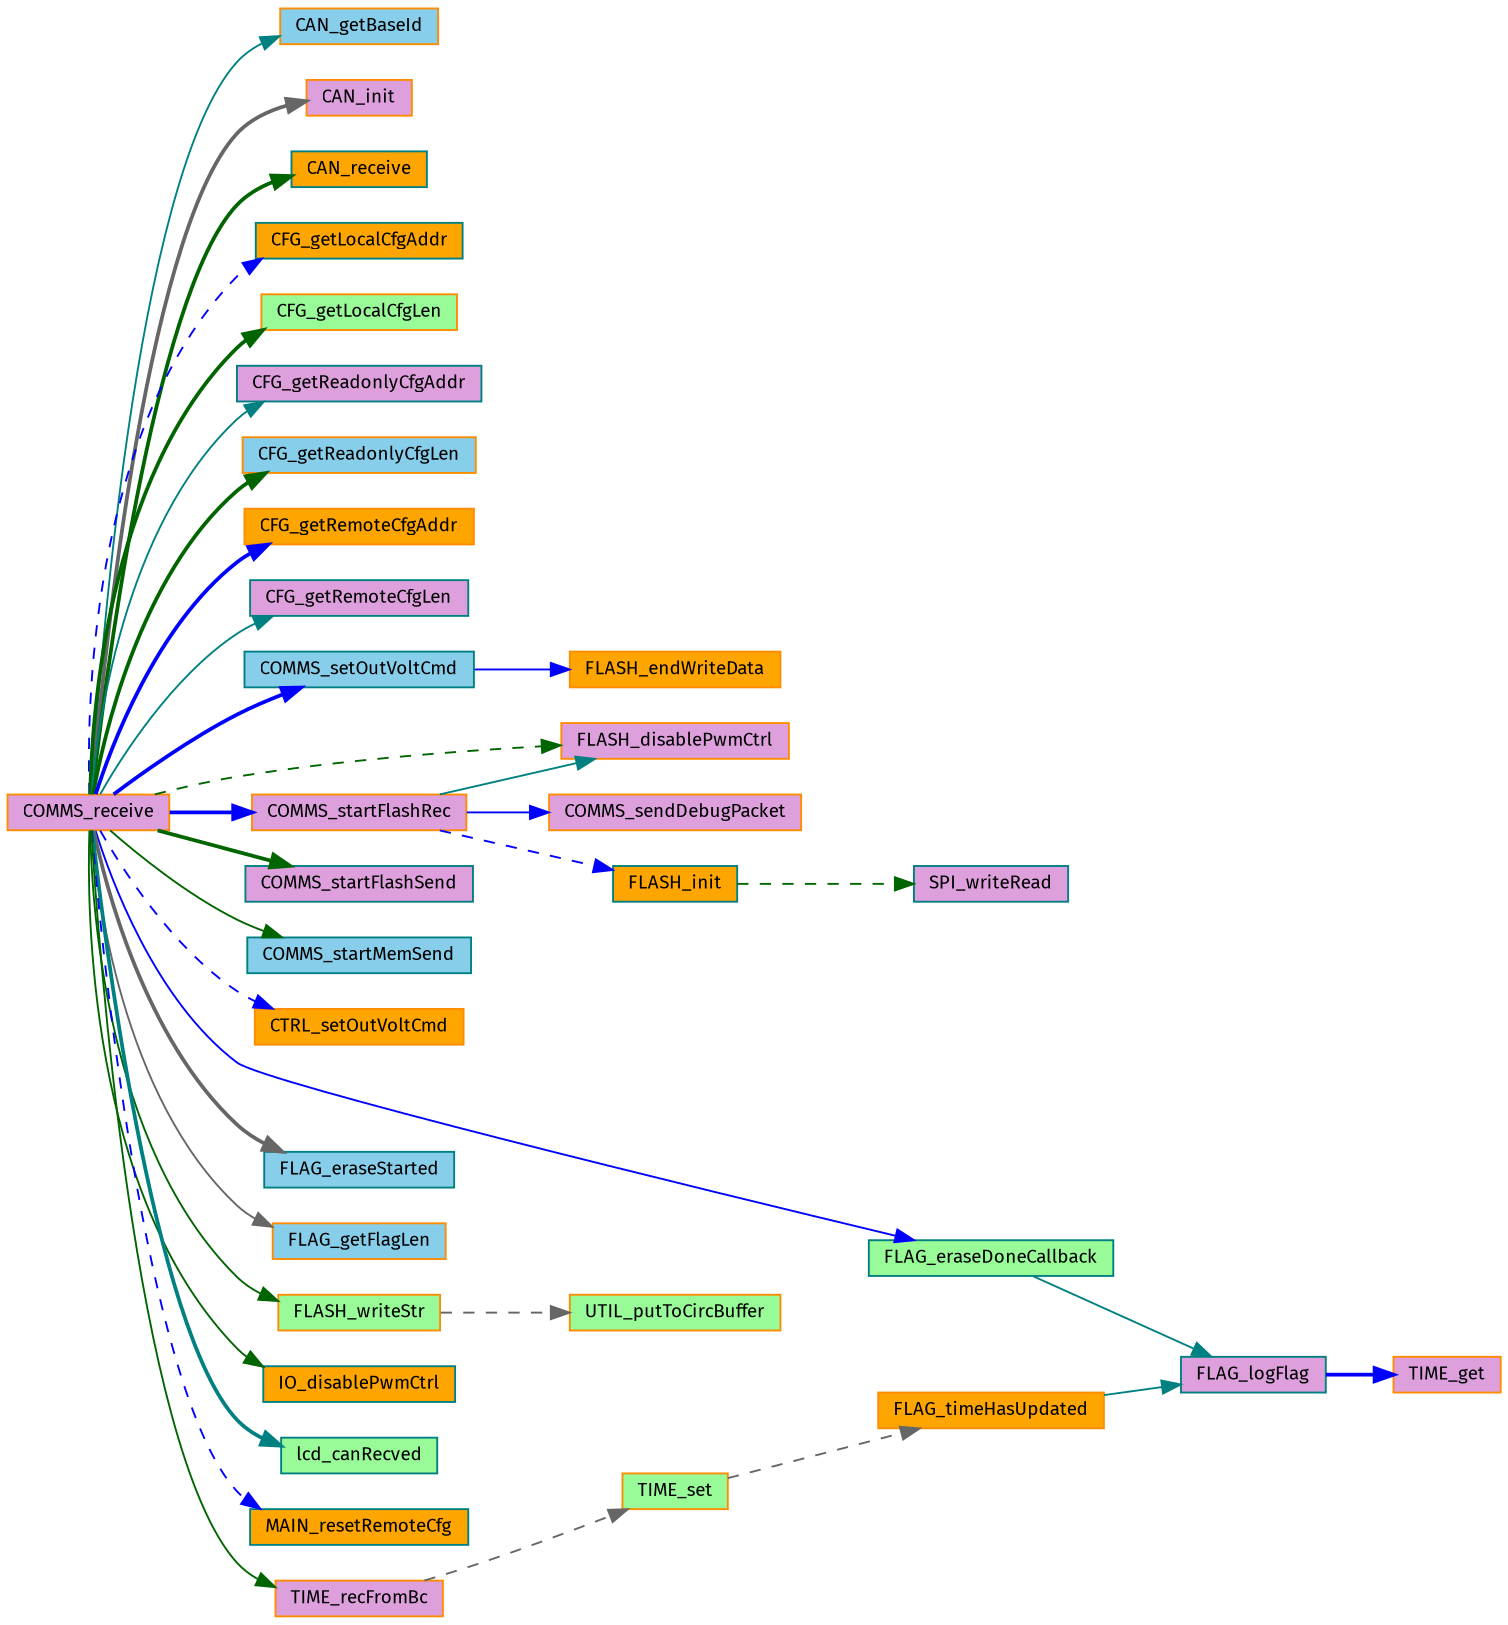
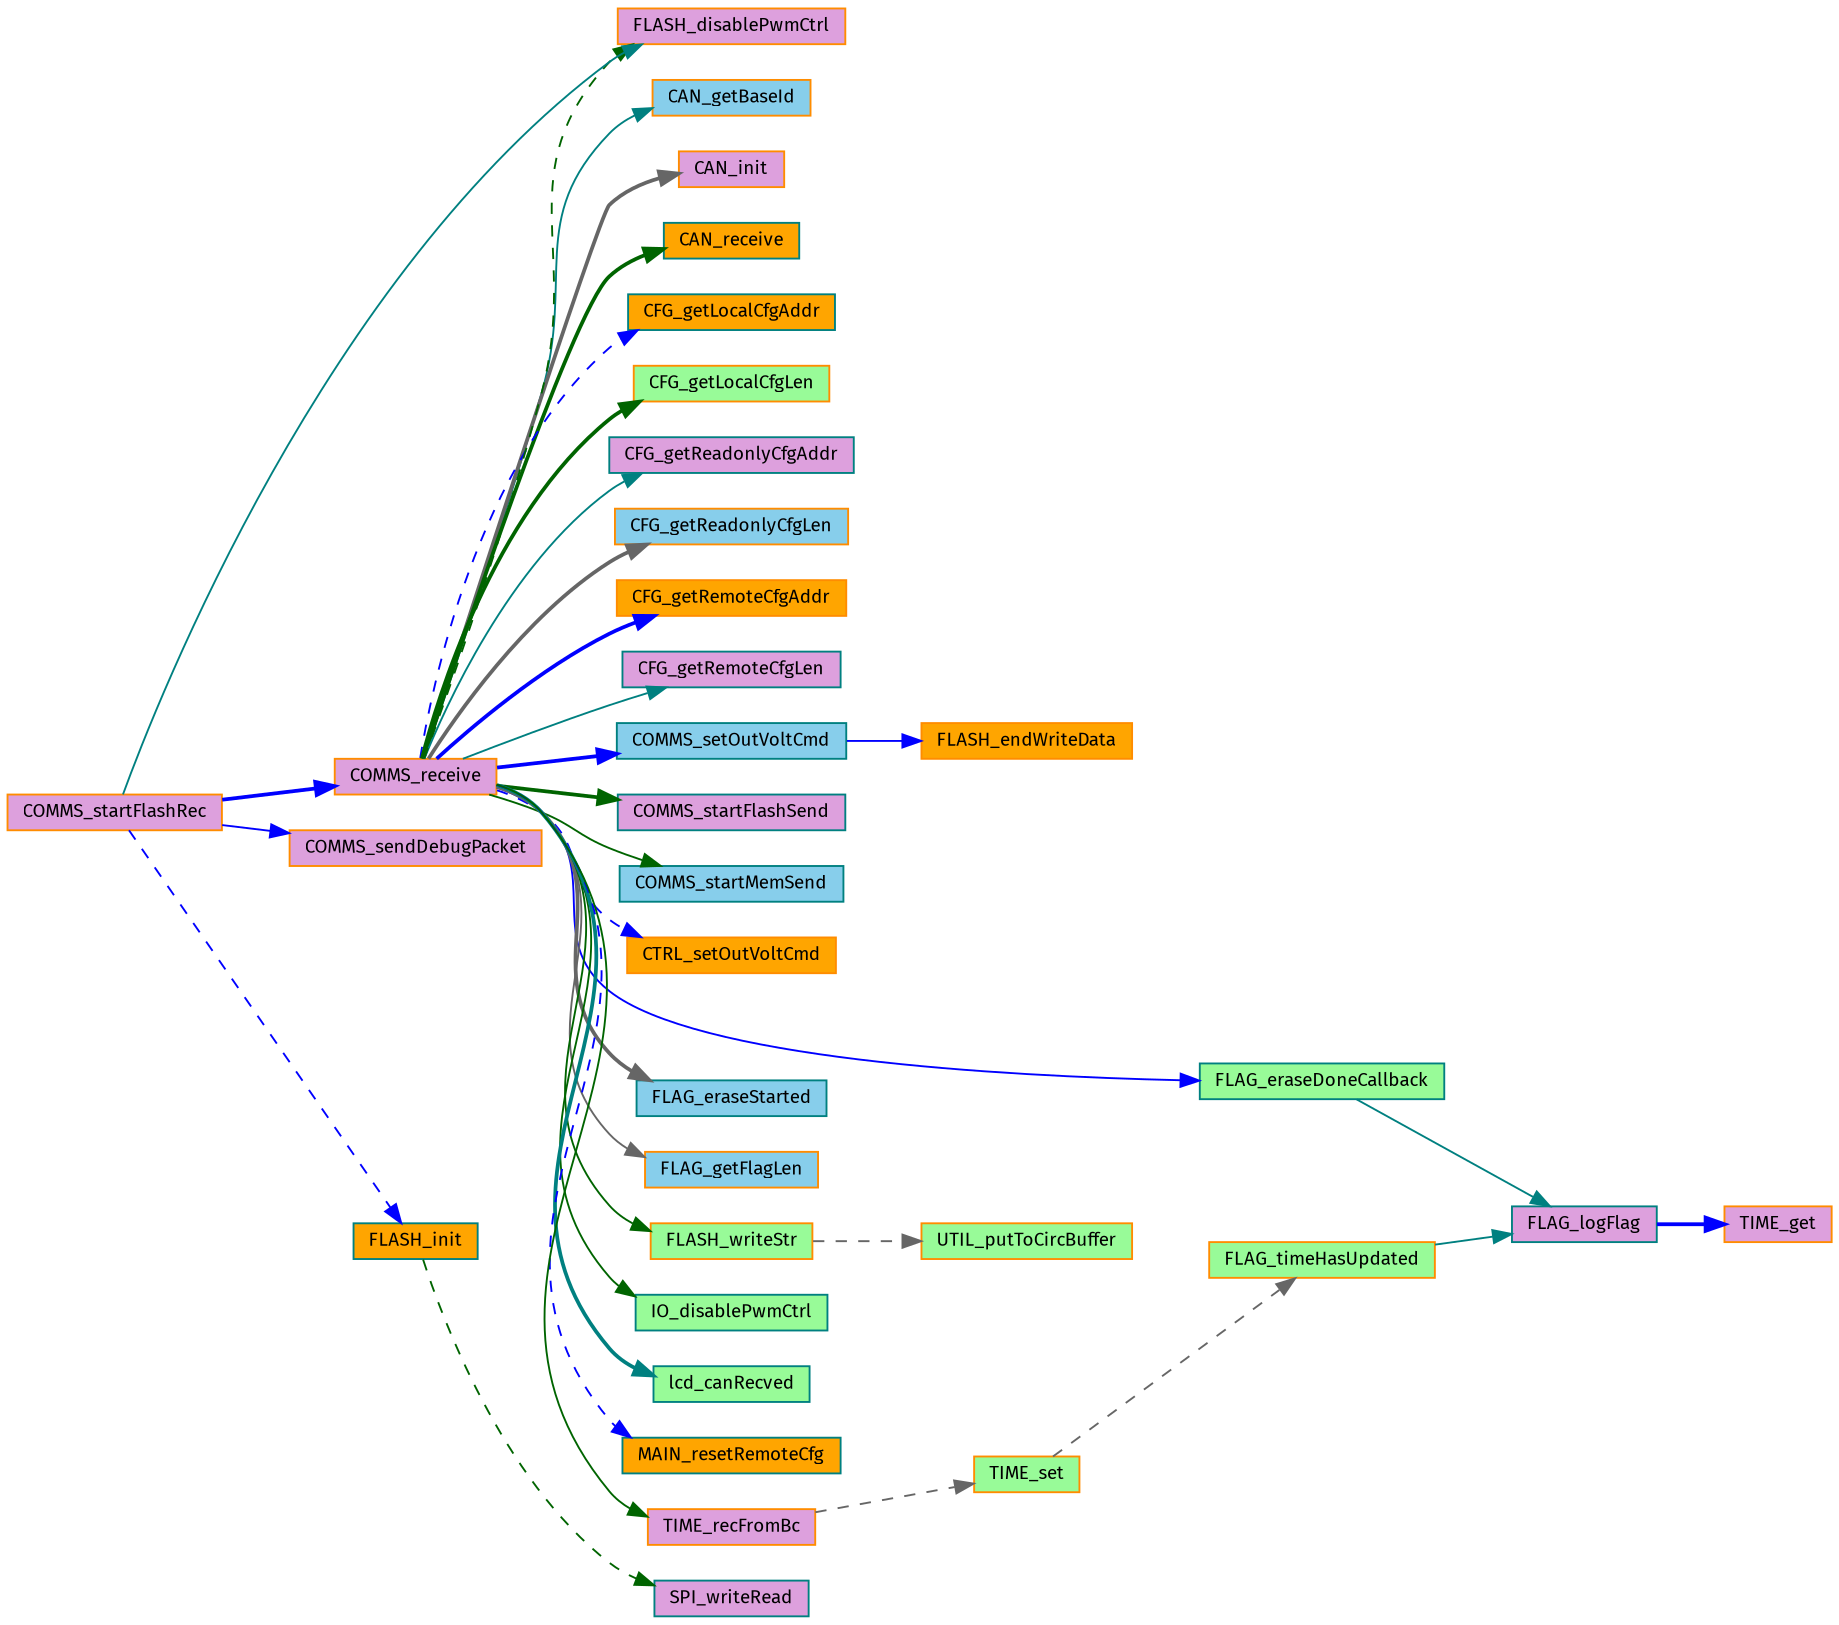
edge "COMMS_receive" -> "CFG_getReadonlyCfgLen": color darkgreen -> gray40
edge "COMMS_receive" -> "COMMS_startFlashRec": reversed
node "IO_disablePwmCtrl": fillcolor orange -> palegreen
node "FLAG_timeHasUpdated": fillcolor orange -> palegreen
